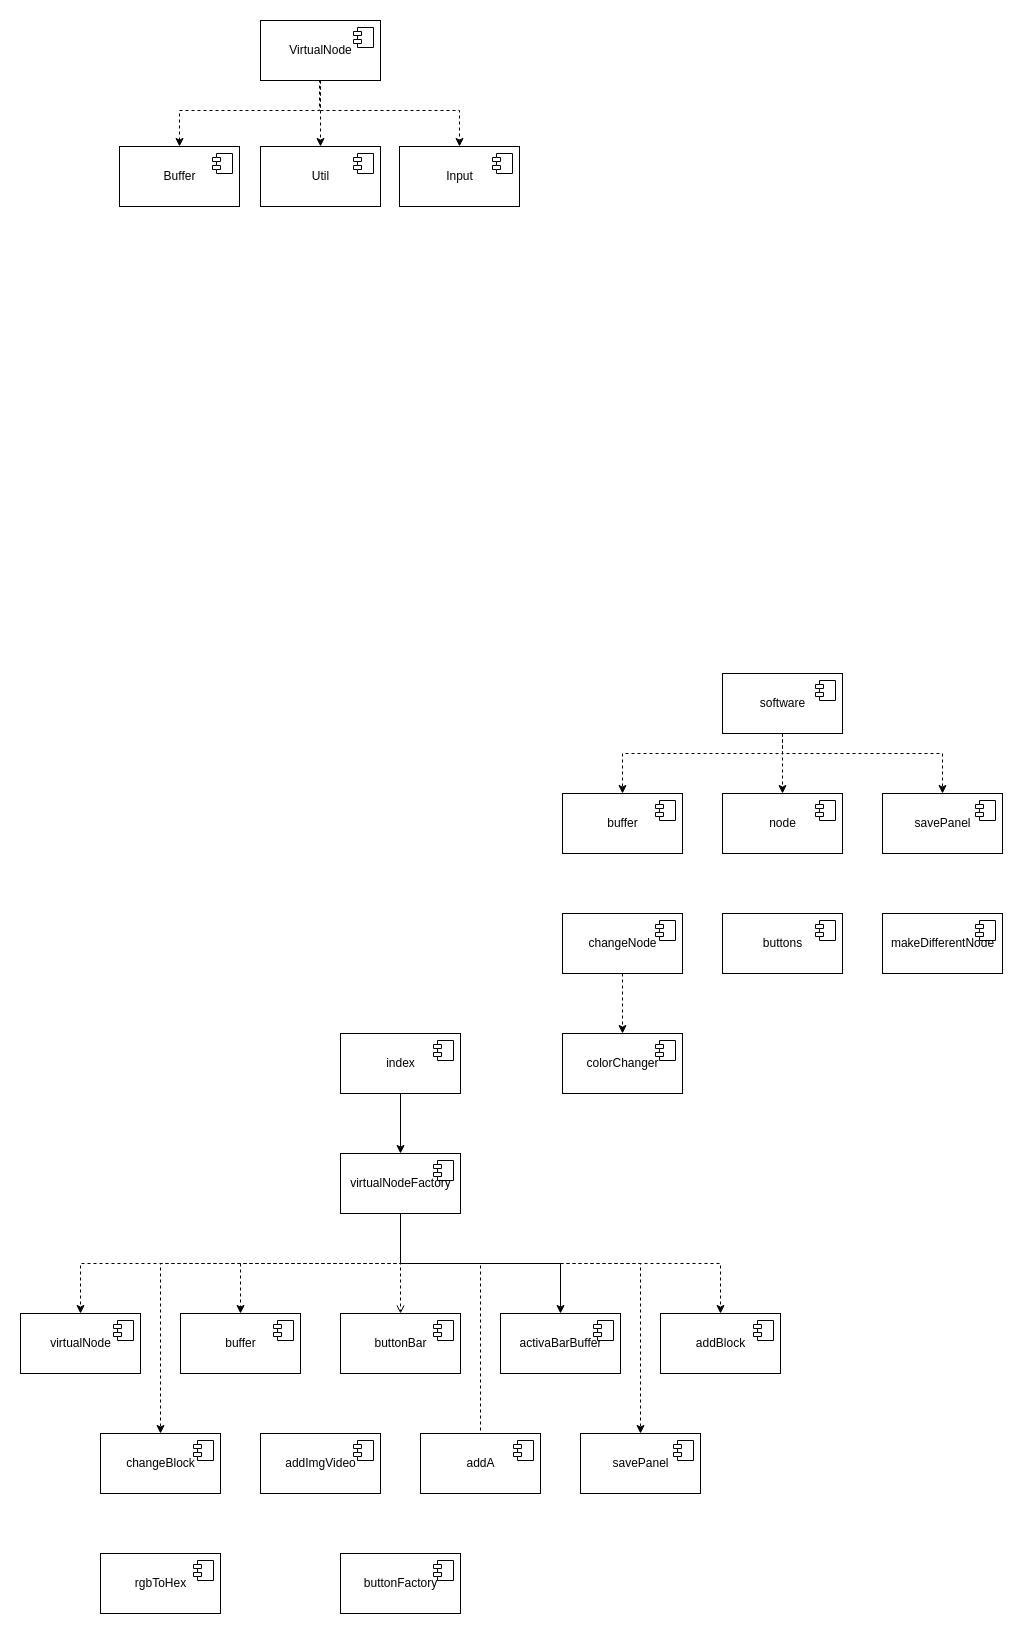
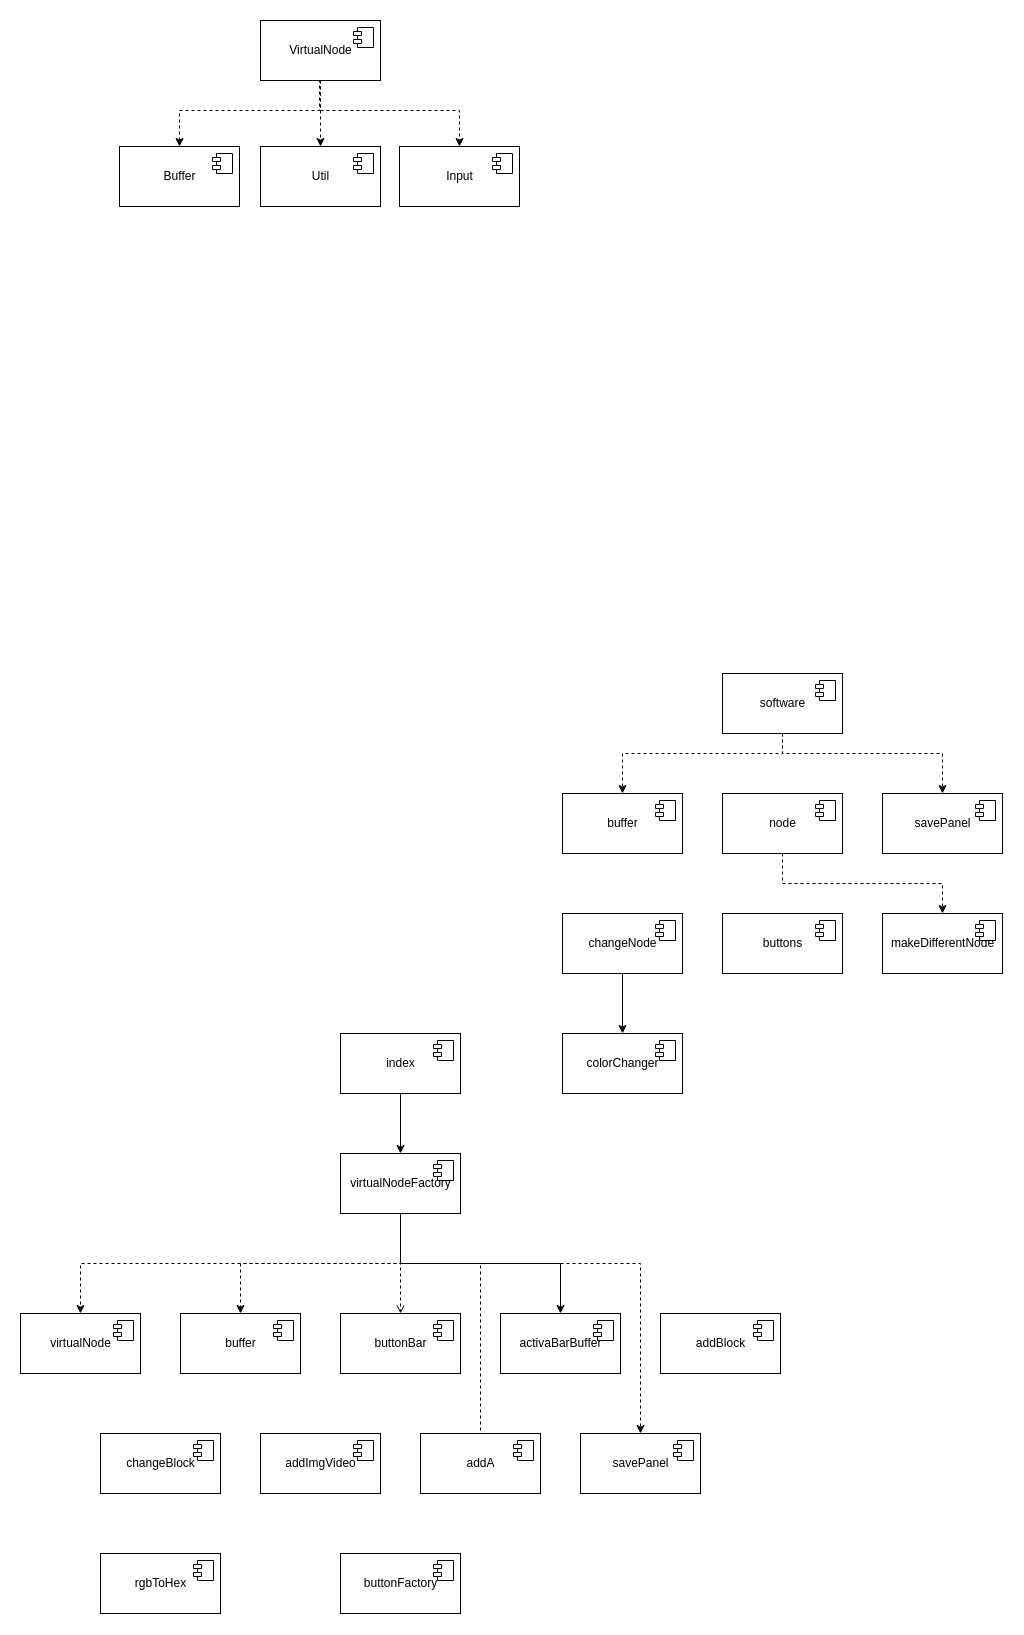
edge "software" -> "node": removed
edge "node" -> "makeDifferentNode": added
edge "changeNode" -> "colorChanger": style dashed -> solid
edge "virtualNodeFactory" -> "addBlock": removed
edge "virtualNodeFactory" -> "changeBlock": removed
